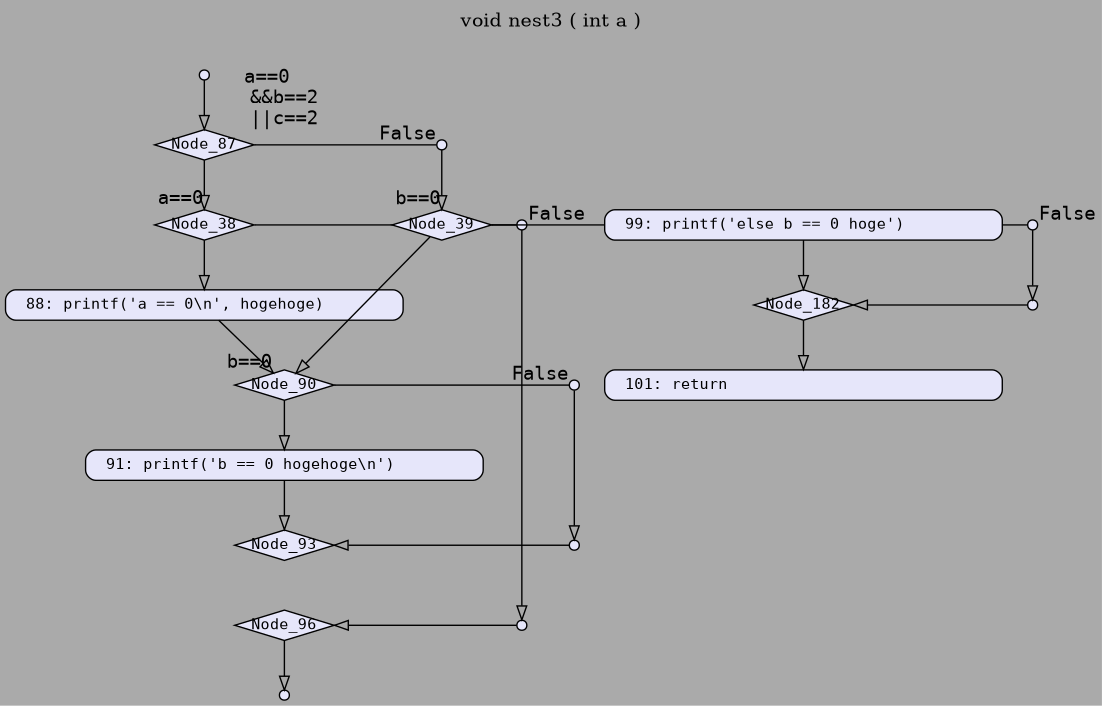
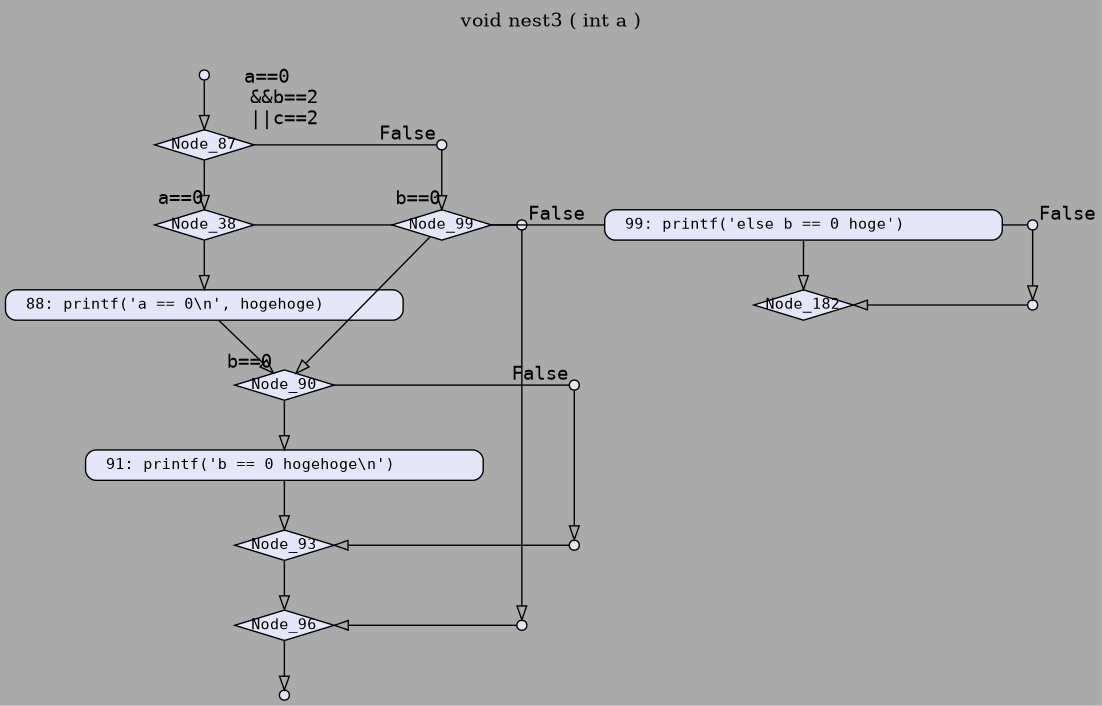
node "Node_39": label "Node_39" -> "Node_99"
node "101: return": removed
edge "Node_93" -> "Node_96": added
